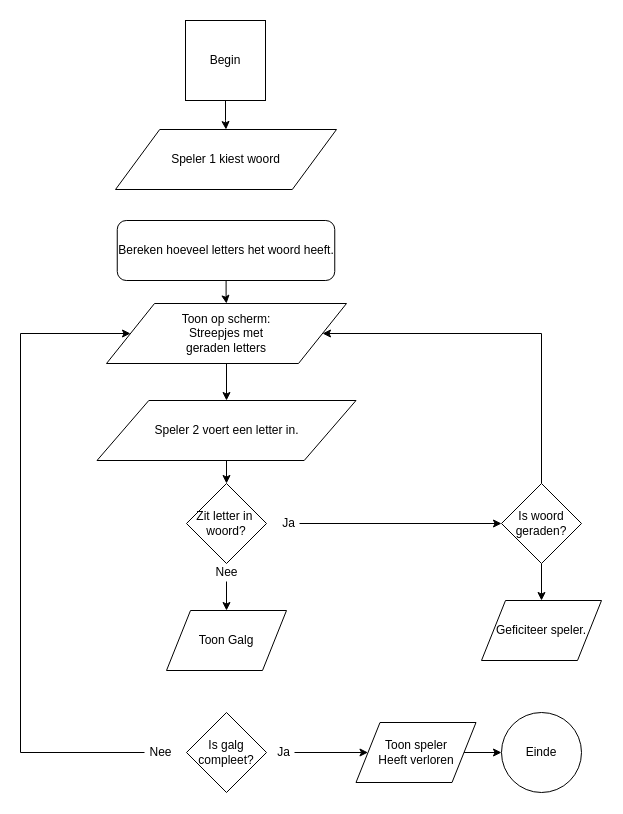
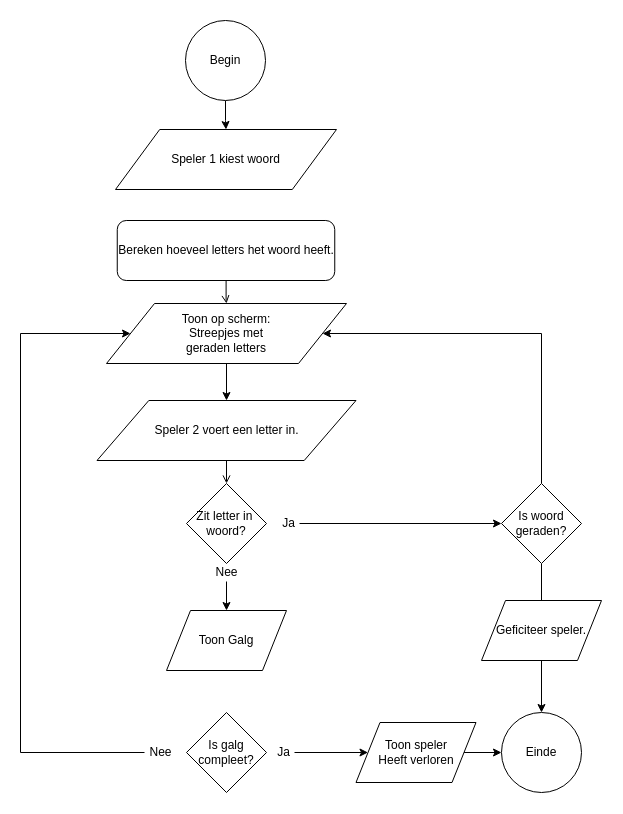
node "Begin": shape rectangle -> ellipse
edge "Bereken hoeveel letters het woord heeft." -> "Toon op scherm: Streepjes met geraden letters": arrowhead classic -> open
edge "Speler 2 voert een letter in." -> "Zit letter in woord?": arrowhead classic -> open
edge "Is woord geraden?" -> "Geficiteer speler.": arrowhead classic -> none
edge "Geficiteer speler." -> "Einde": added
